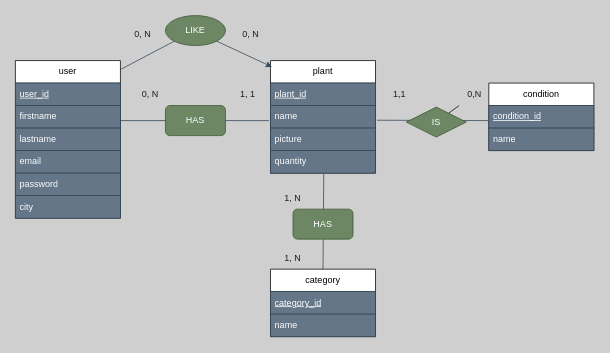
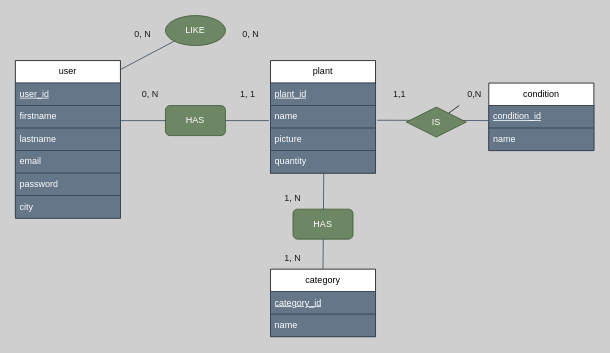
edge "LIKE" -> "plant": removed
